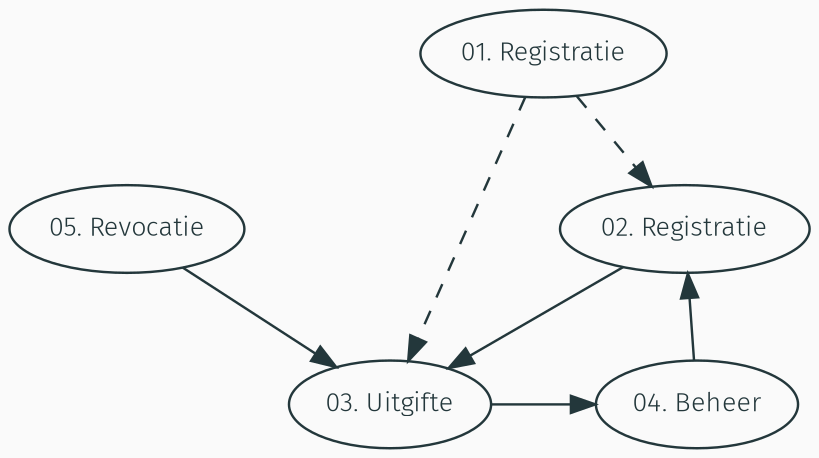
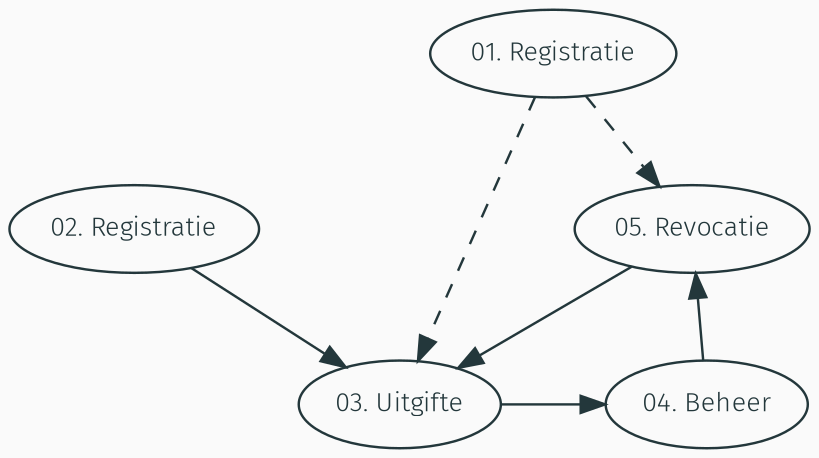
edge "01. Registratie" -> "02. Registratie": now "01. Registratie" -> "05. Revocatie"
edge "04. Beheer" -> "02. Registratie": now "04. Beheer" -> "05. Revocatie"
